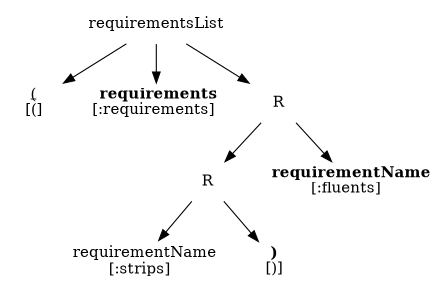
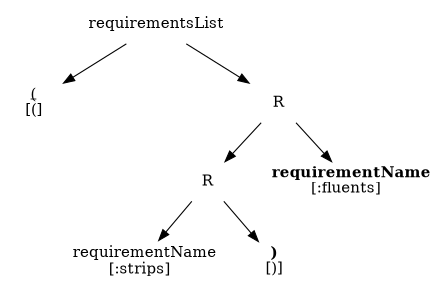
node "requirements": removed
